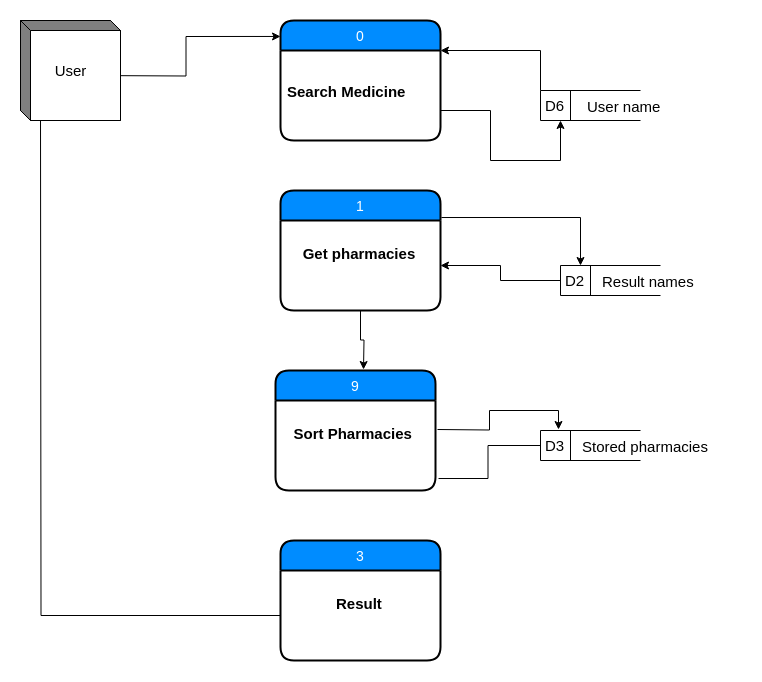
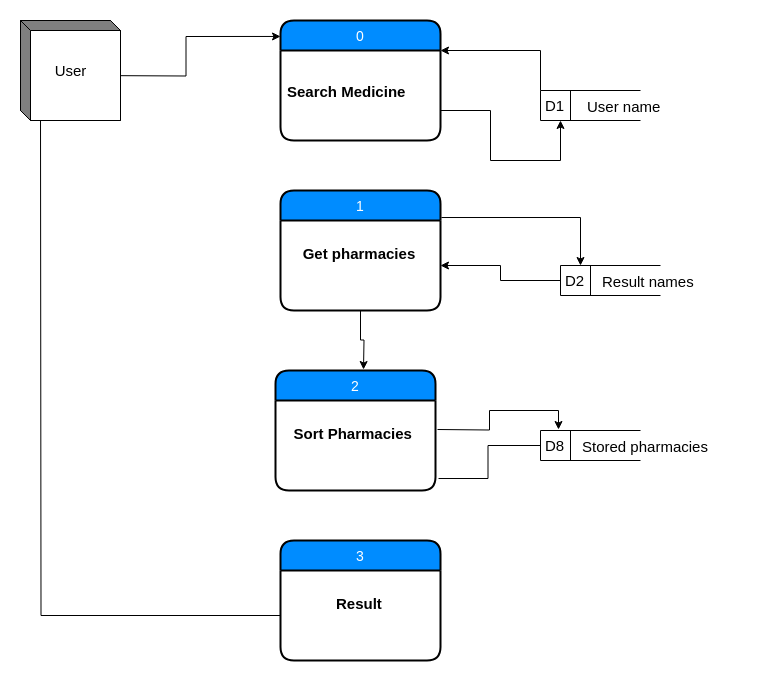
node "D6": label "D6" -> "D1"
node "9": label "9" -> "2"
node "D3": label "D3" -> "D8"
